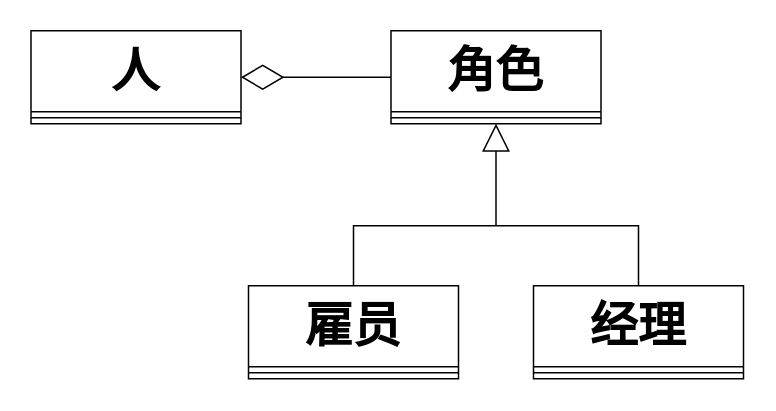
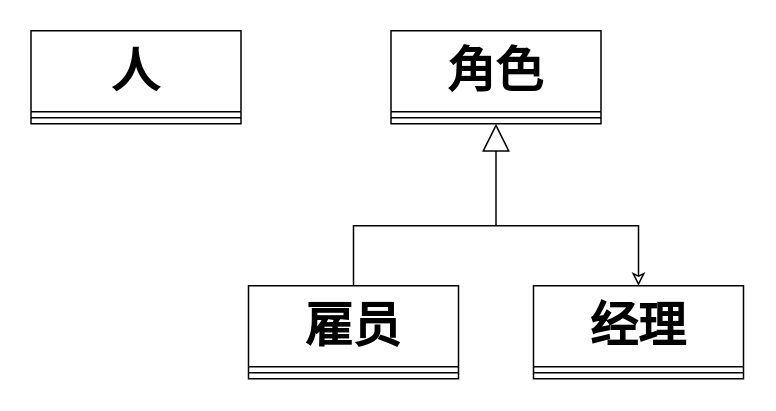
edge "角色" -> "人": removed
edge "雇员" -- "经理": arrowhead none -> classic
